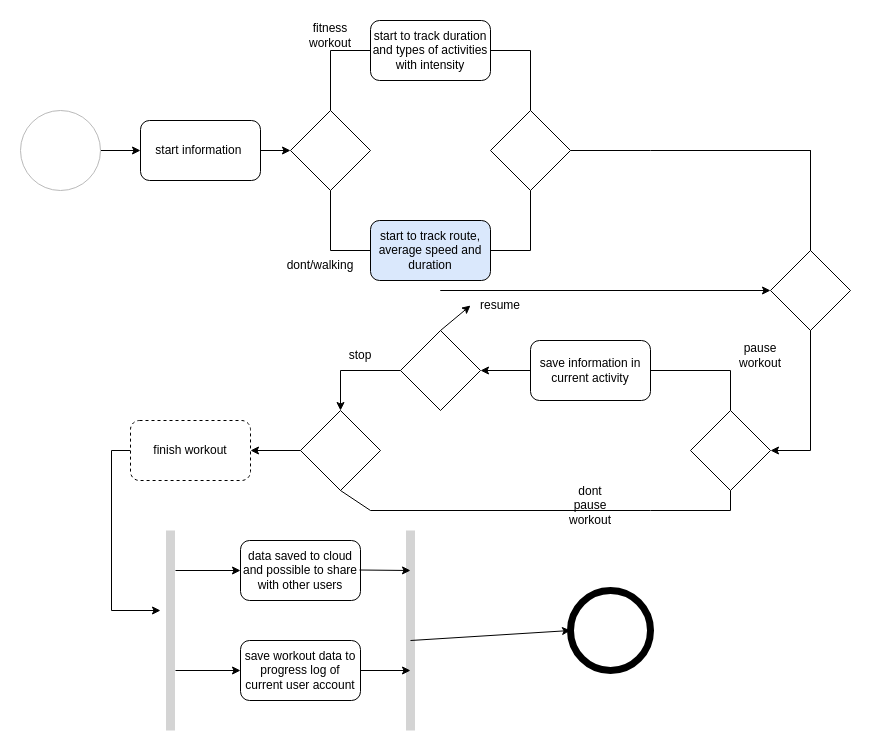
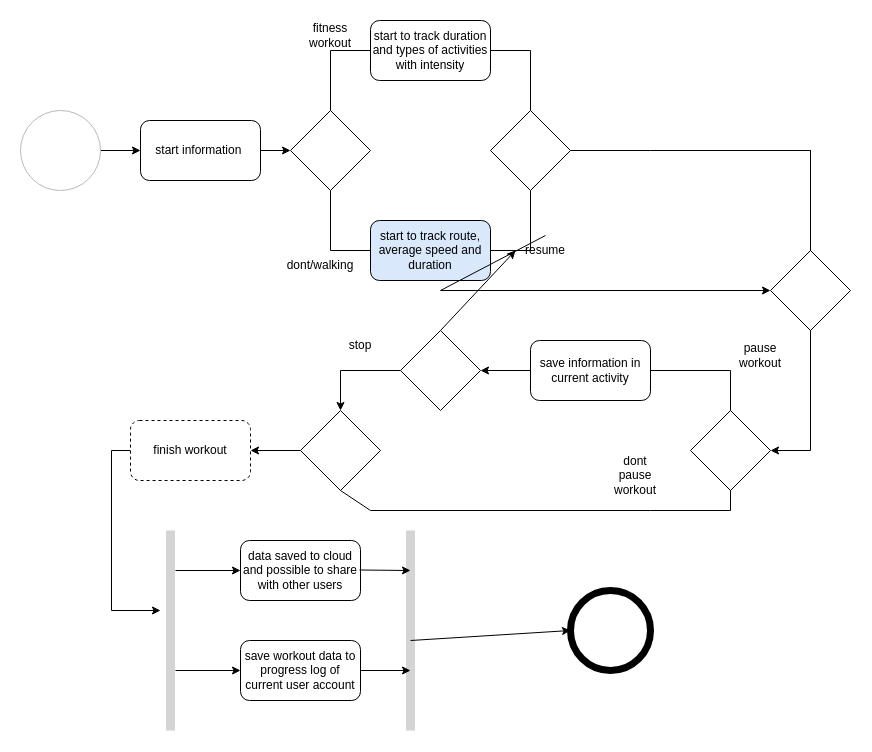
node "resume": moved (501, 306) -> (546, 251)
node "stop": moved (361, 356) -> (361, 346)
node "dont pause workout": moved (591, 506) -> (636, 476)
